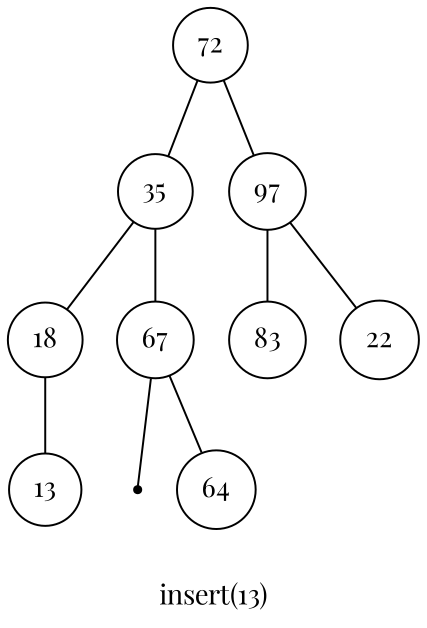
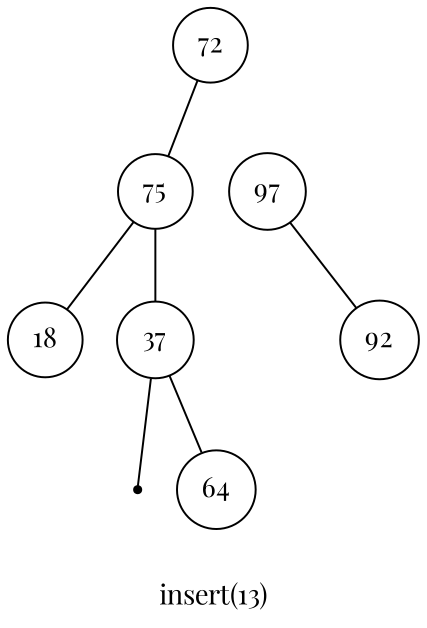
edge "72" -- "97": removed
node "35": label "35" -> "75"
node "67": label "67" -> "37"
node "83": removed
node "22": label "22" -> "92"
node "13": removed
